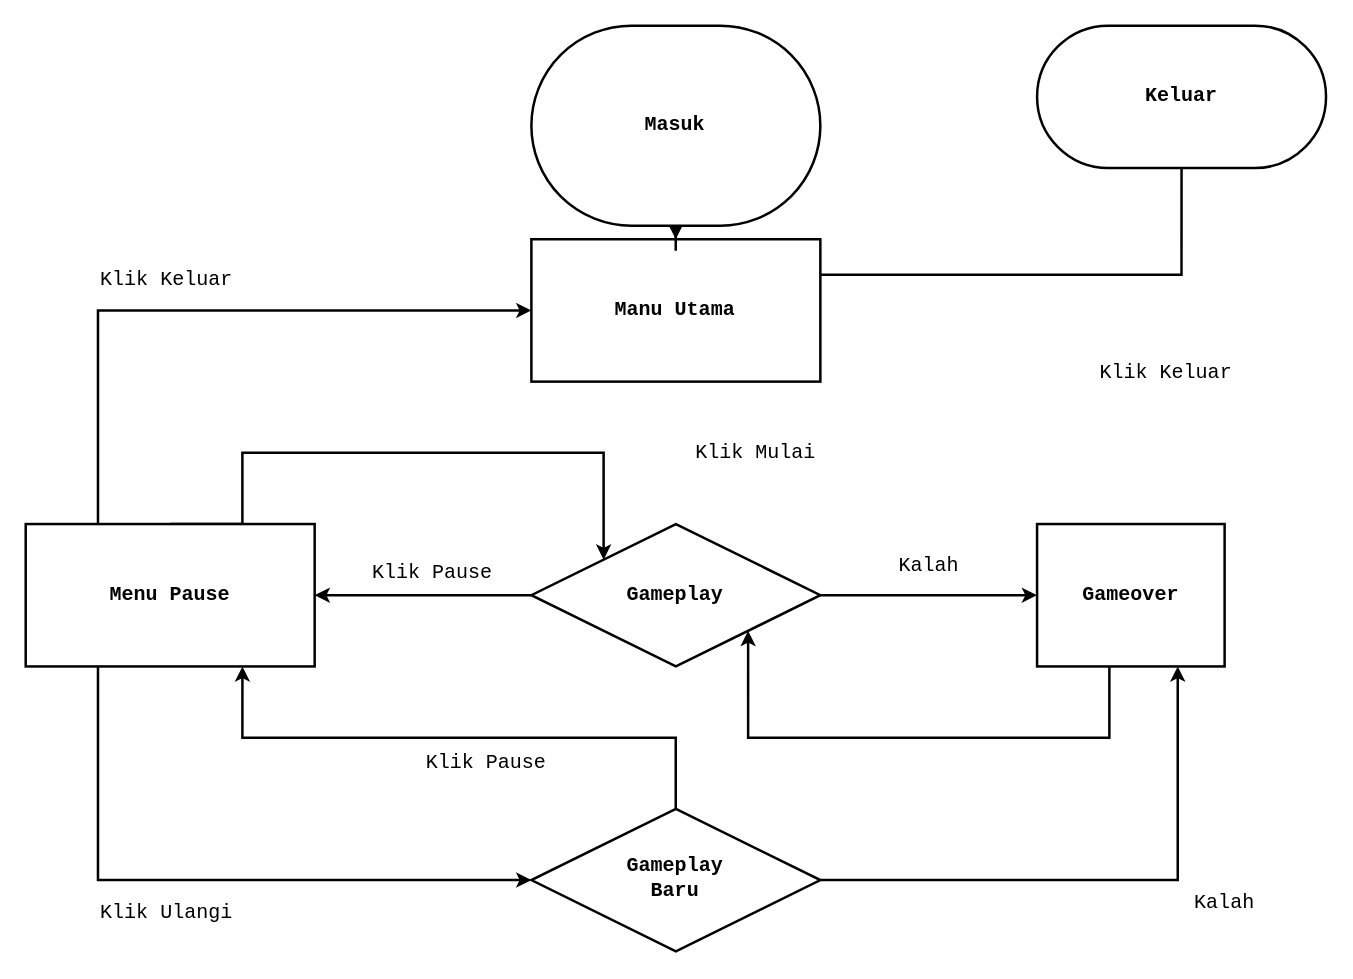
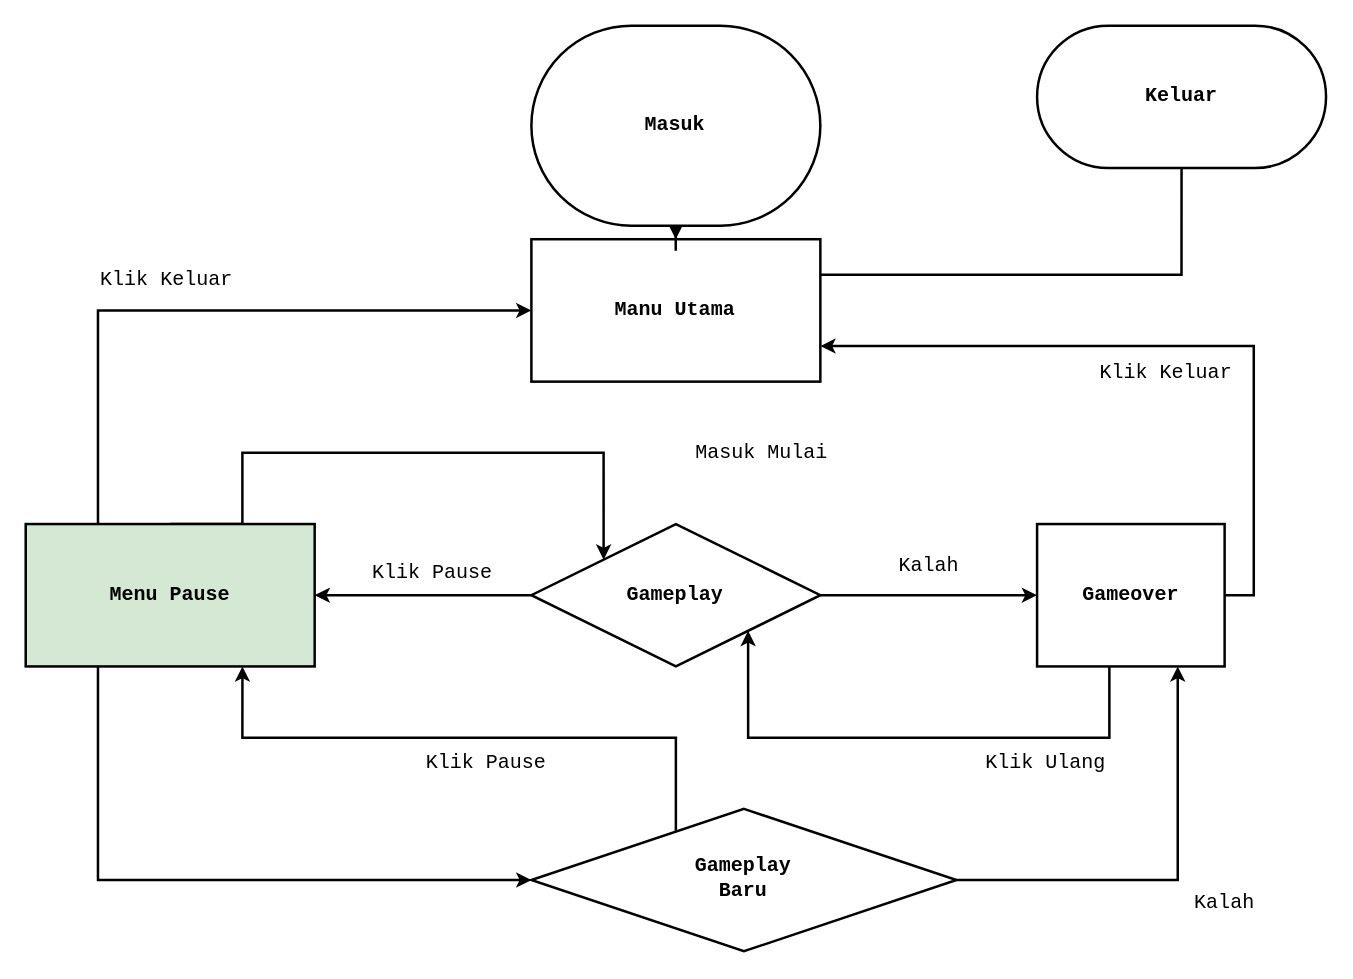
edge "Gameover" -> "Manu Utama": added
node "Klik Mulai": label "Klik Mulai" -> "Masuk Mulai"
node "Menu Pause": fillcolor #ffffff -> #d5e8d4
node "Klik Ulang": added
node "Gameplay Baru": size 289x142 -> 425x142
node "Klik Ulangi": removed
